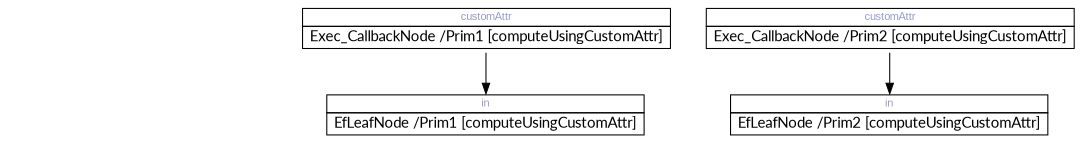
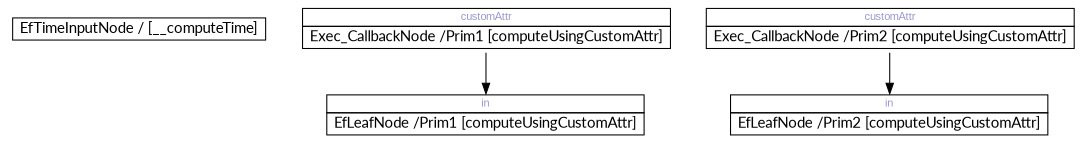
node "EfTimeInputNode / [__computeTime]": added
